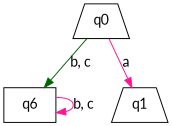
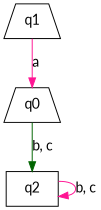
edge "q0" -> "q1": reversed
node "q6": label "q6" -> "q2"
